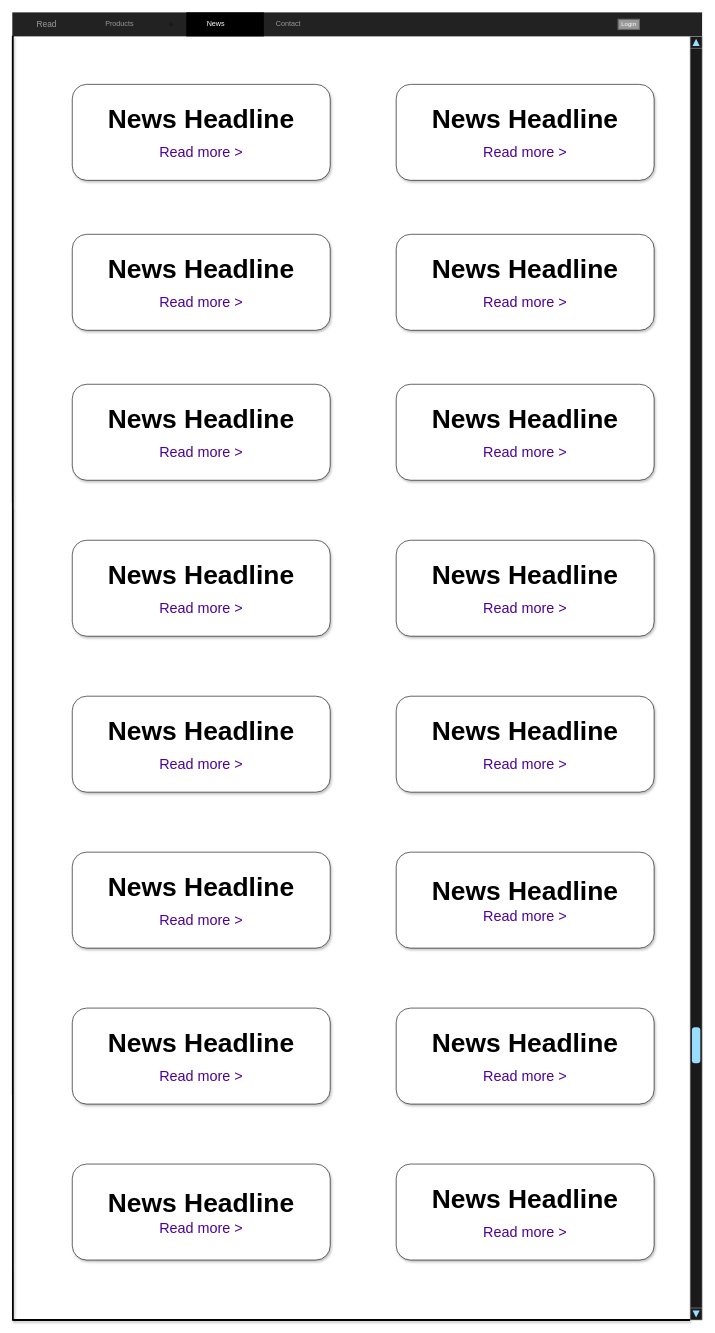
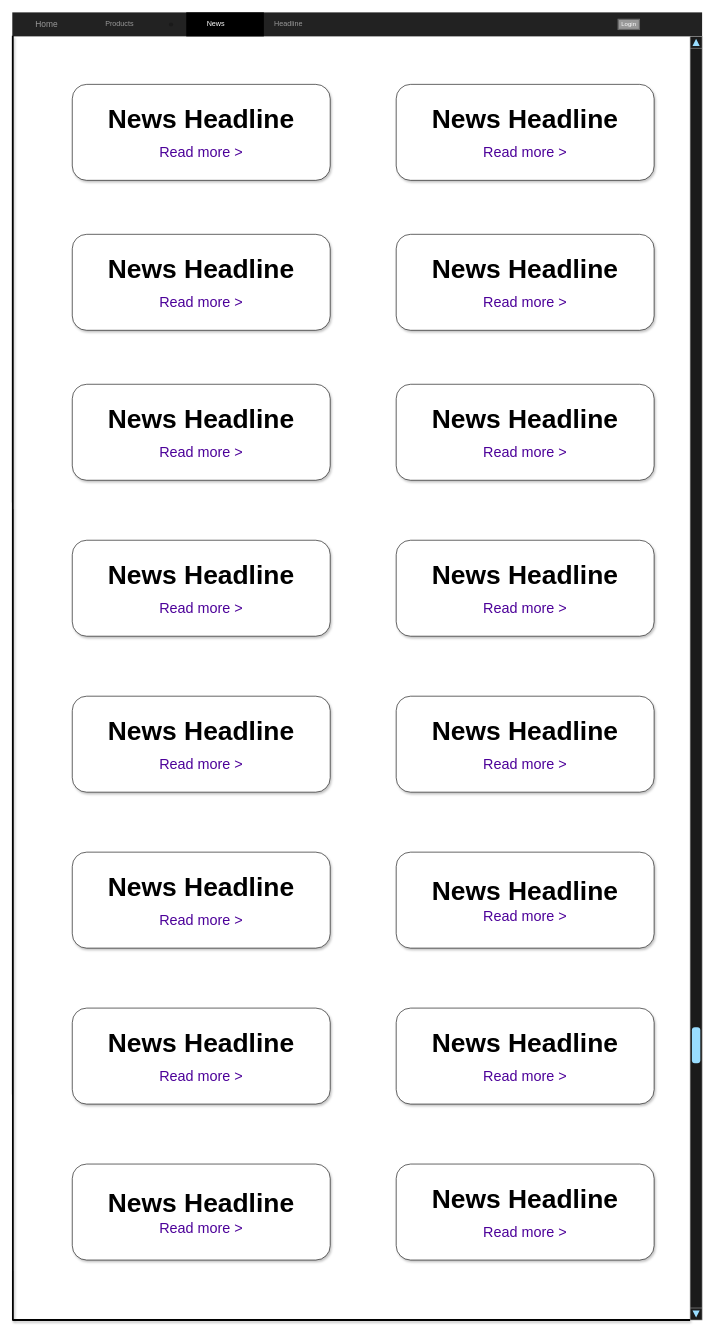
node "Read": label "Read" -> "Home"
node "Contact": label "Contact" -> "Headline"
